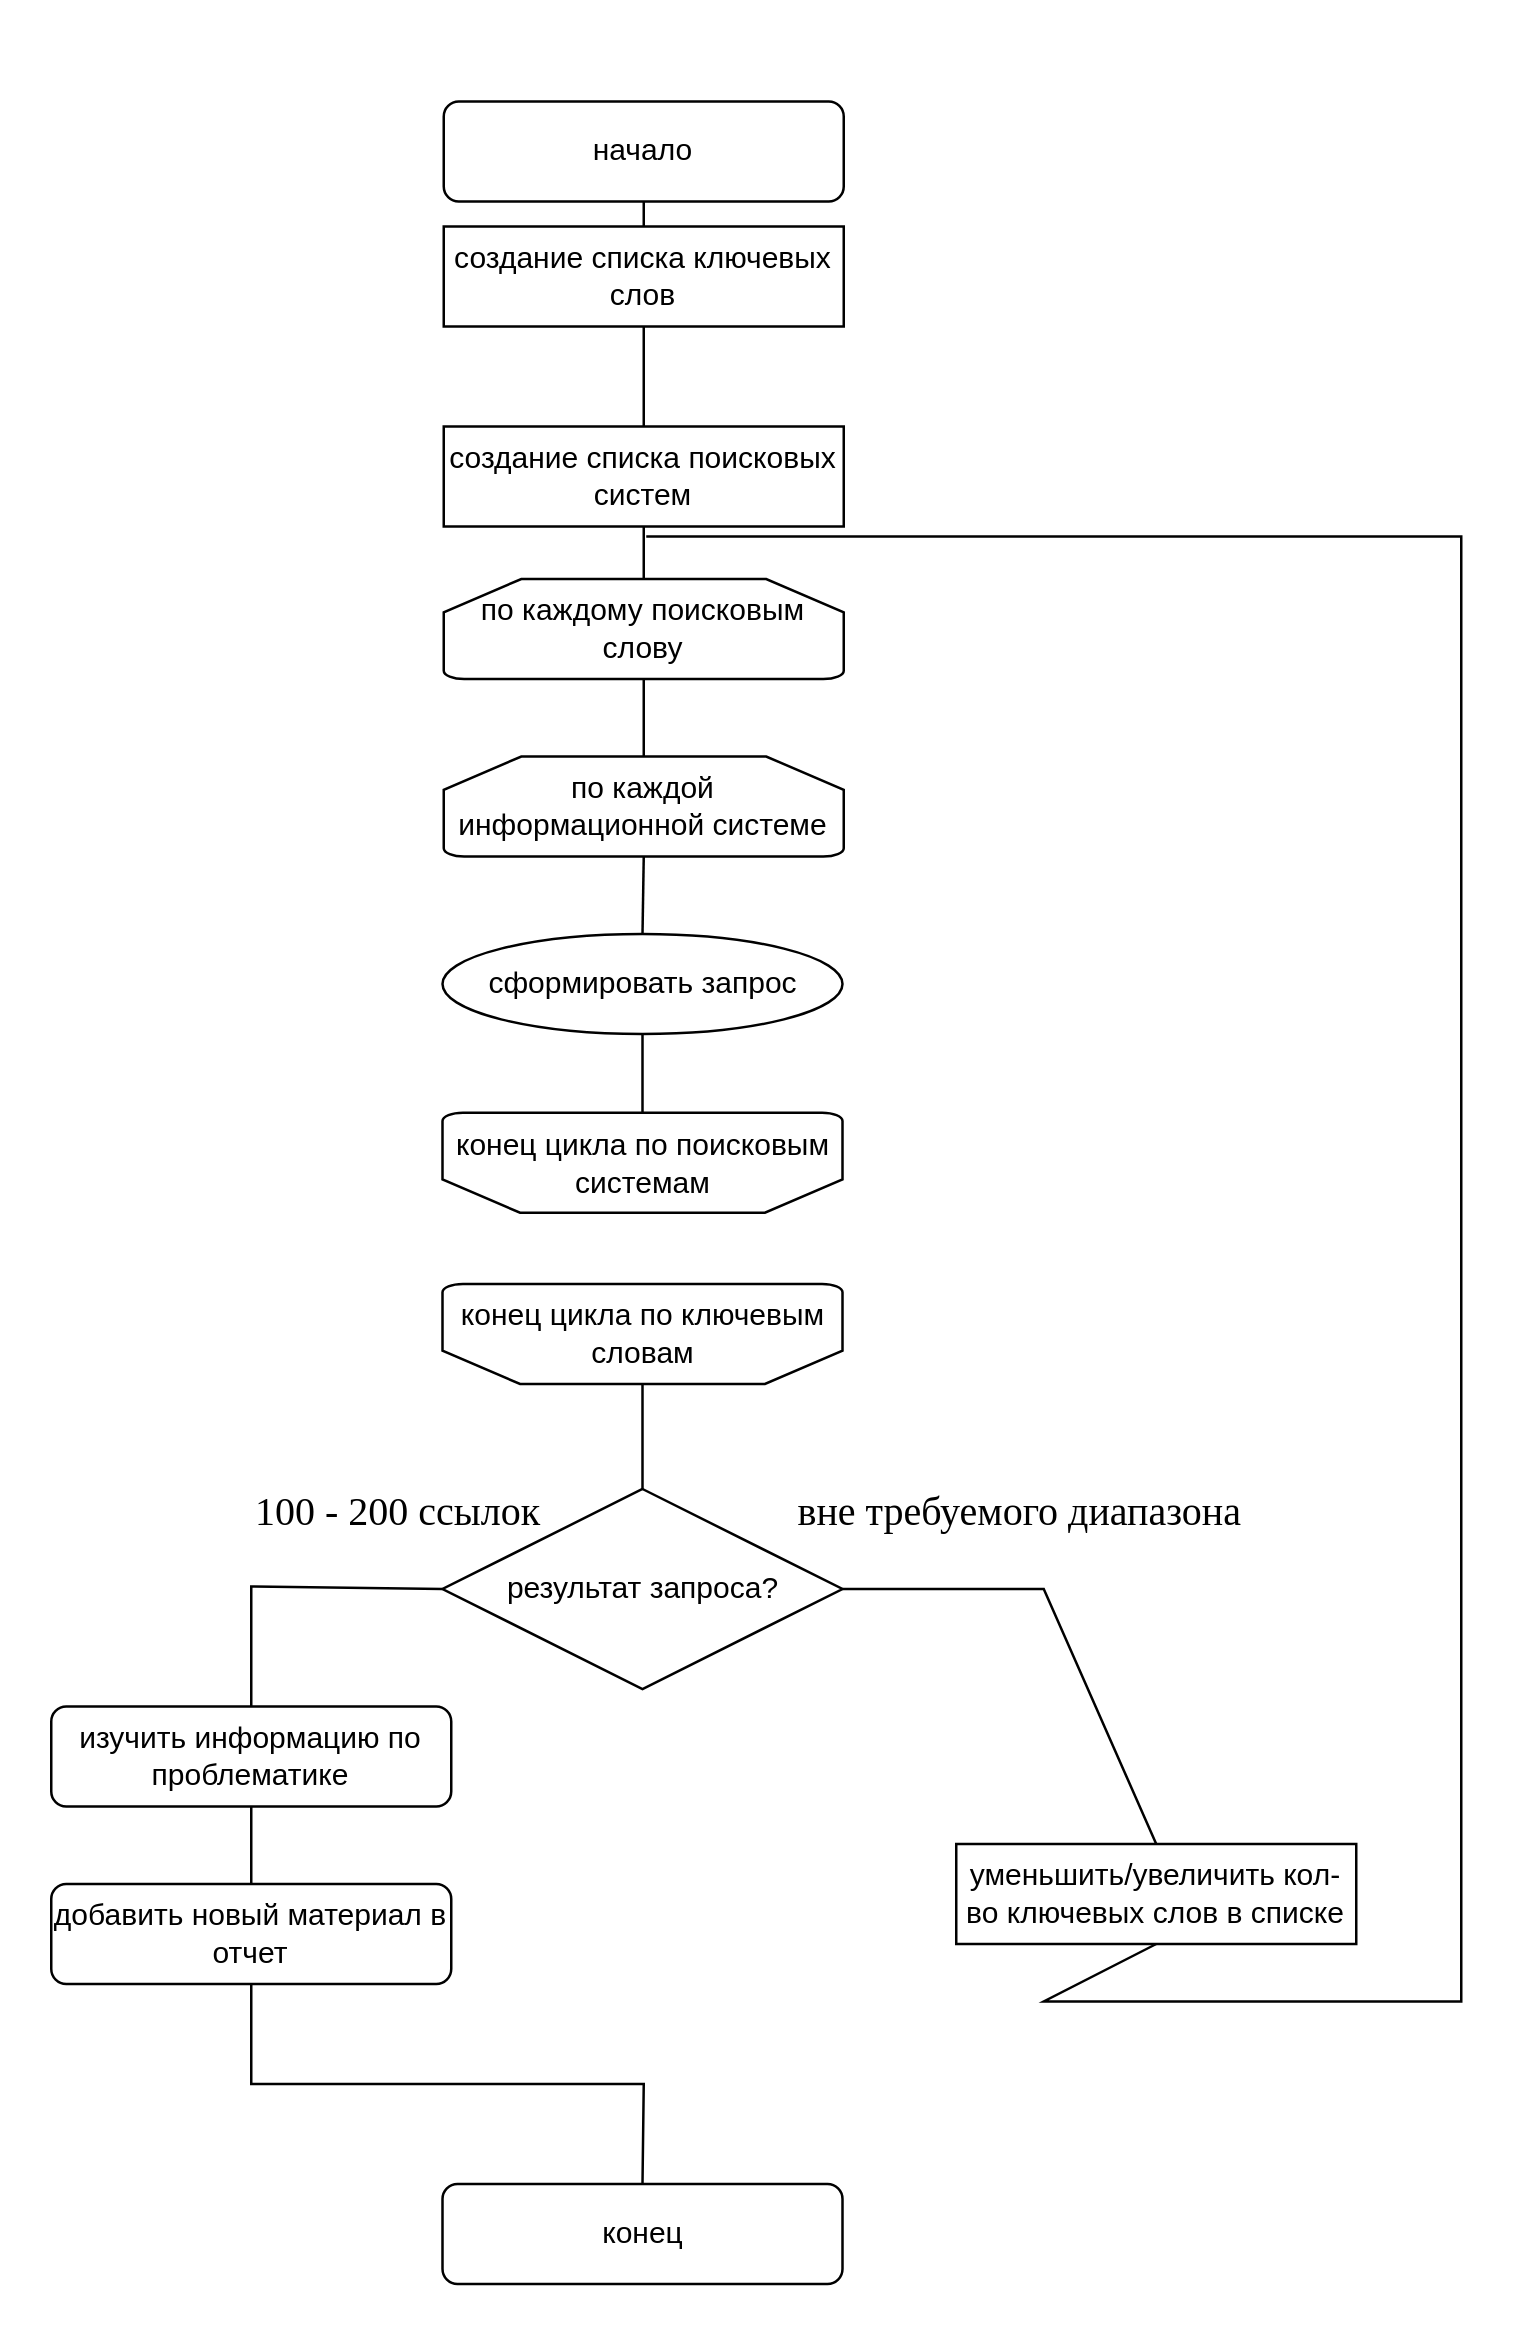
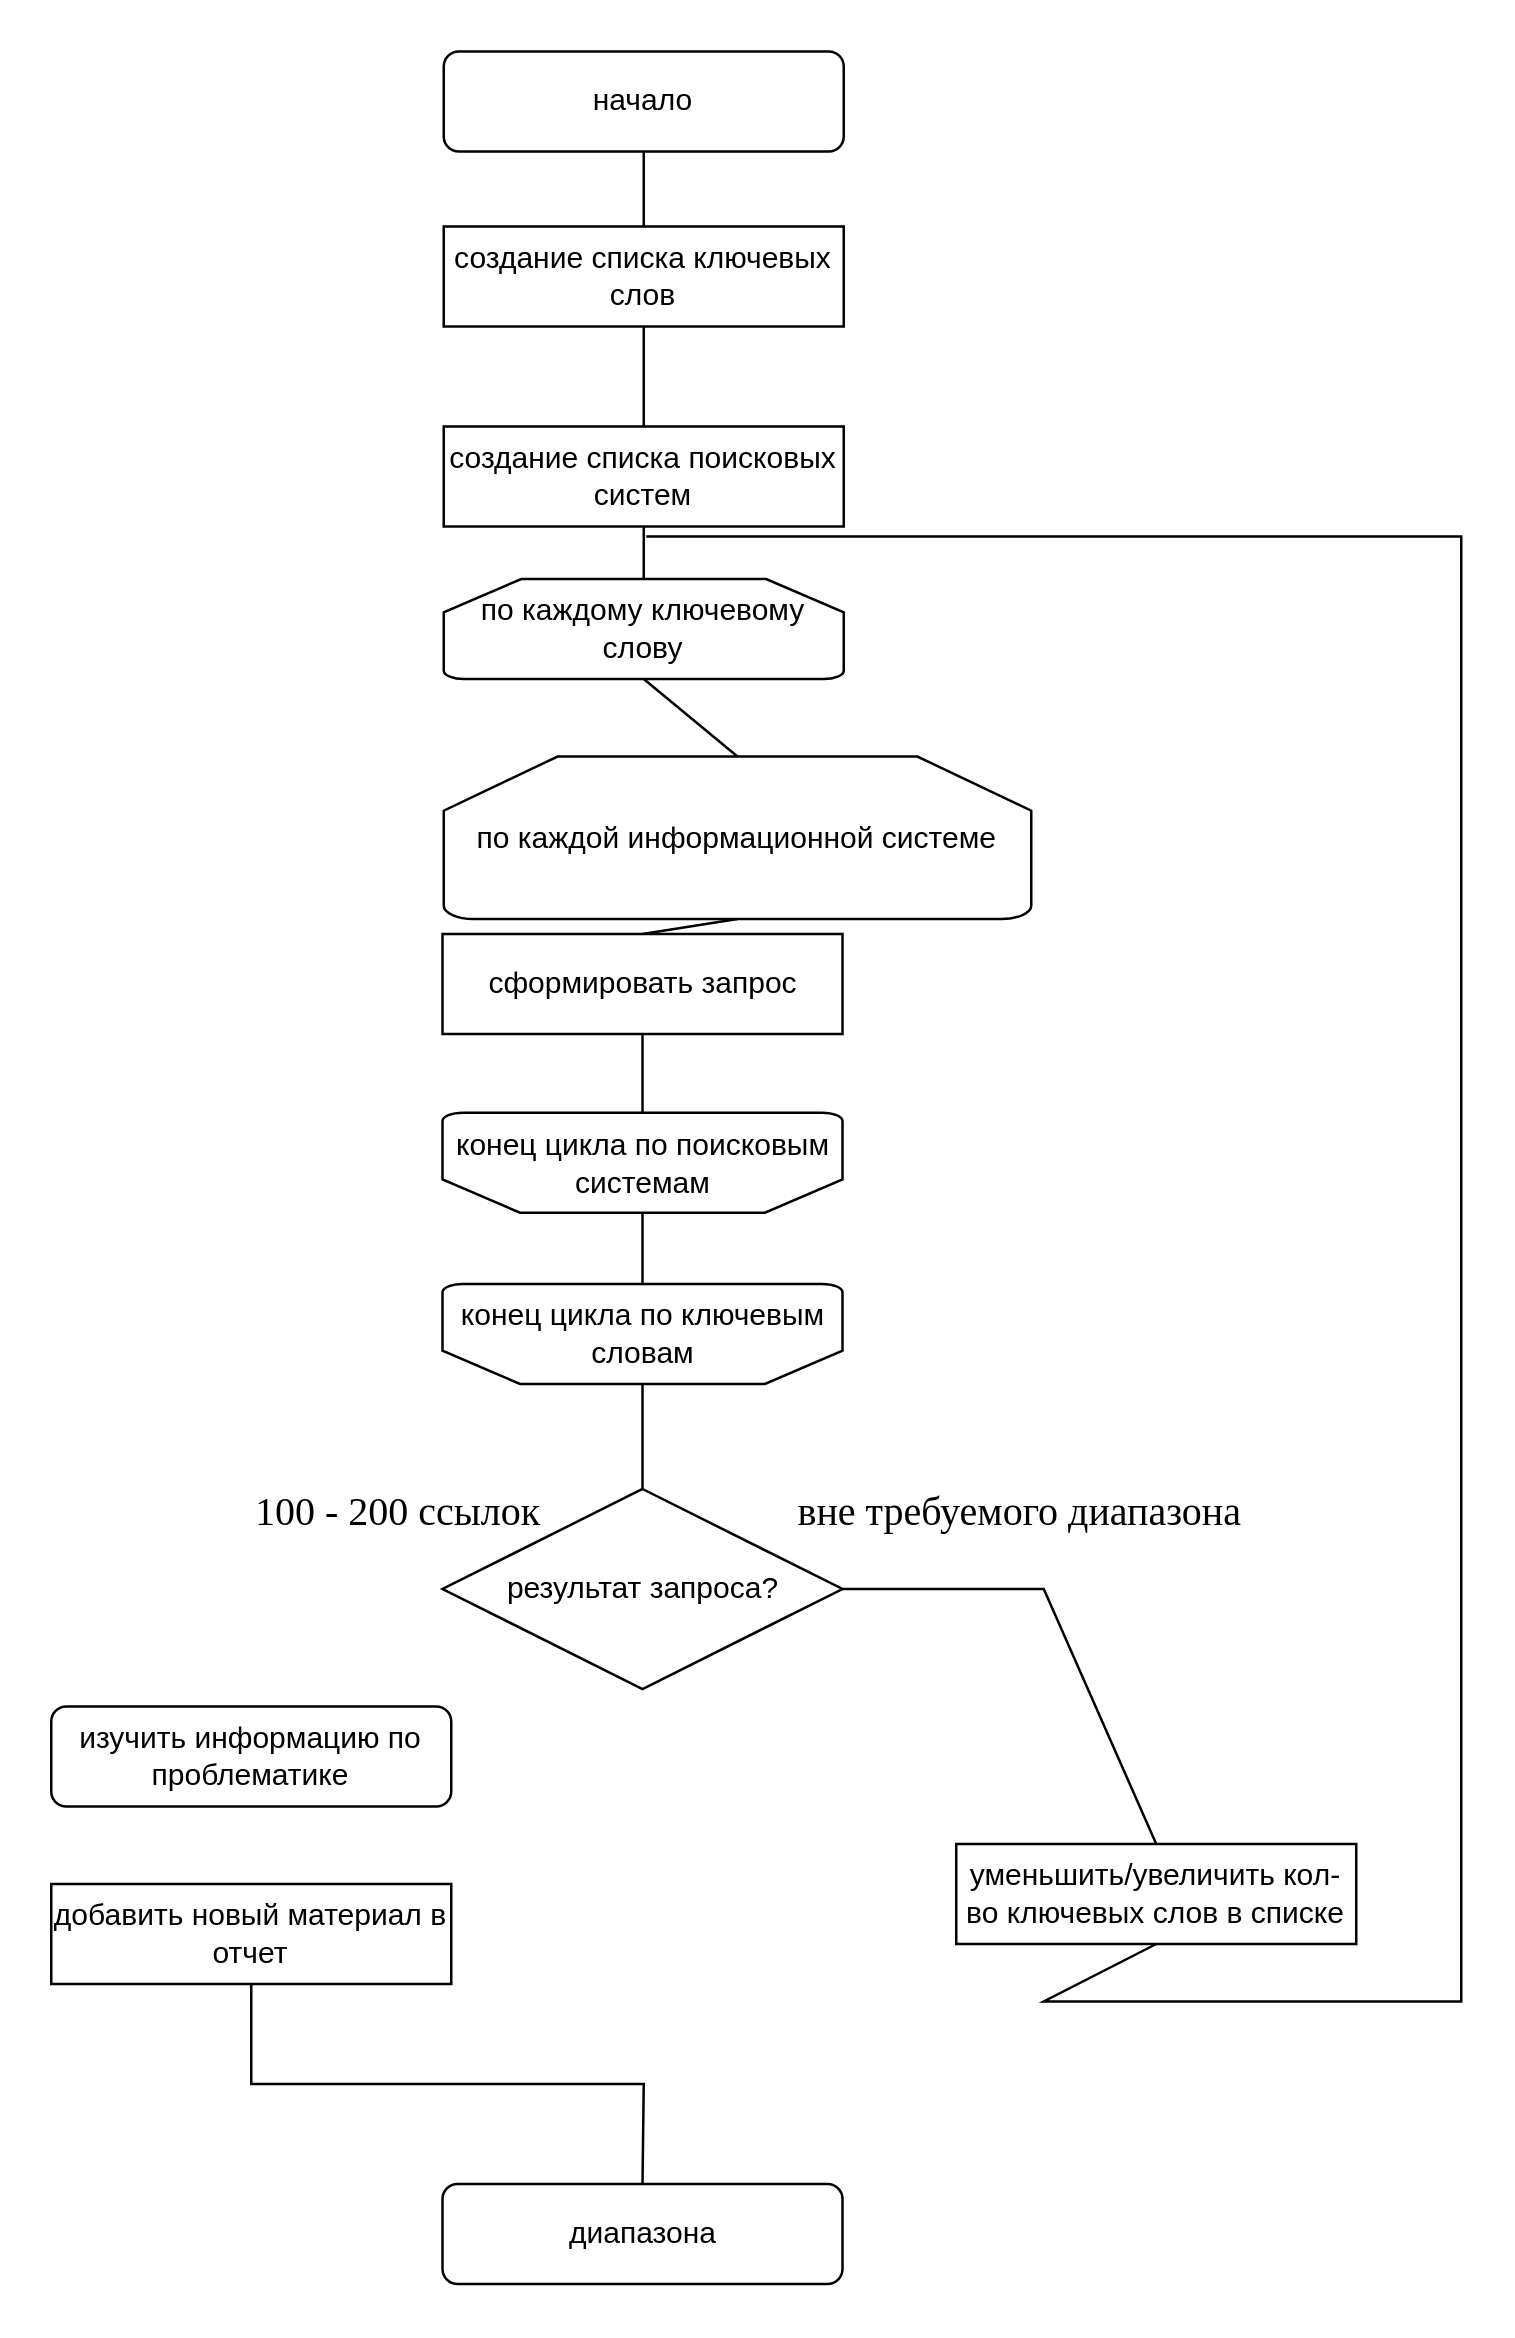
node "начало": moved (644, 151) -> (644, 101)
node "по каждому поисковым слову": label "по каждому поисковым слову" -> "по каждому ключевому слову"
node "по каждой информационной системе": size 400x100 -> 588x163
node "сформировать запрос": shape ellipse -> rectangle
edge "конец цикла по поисковым системам" -- "конец цикла по ключевым словам": added
edge "результат запроса?" -- "добавить новый материал в отчет": removed
node "добавить новый материал в отчет": shape rounded rectangle -> rectangle
node "конец": label "конец" -> "диапазона"
